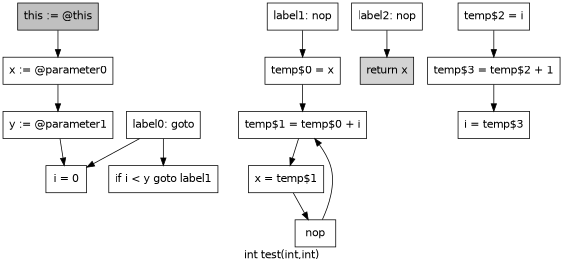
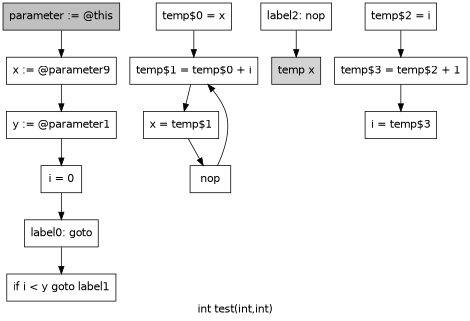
node "this := @this": label "this := @this" -> "parameter := @this"
node "label1: nop": removed
node "x := @parameter0": label "x := @parameter0" -> "x := @parameter9"
node "return x": label "return x" -> "temp x"
edge "label0: goto" -> "i = 0": reversed
